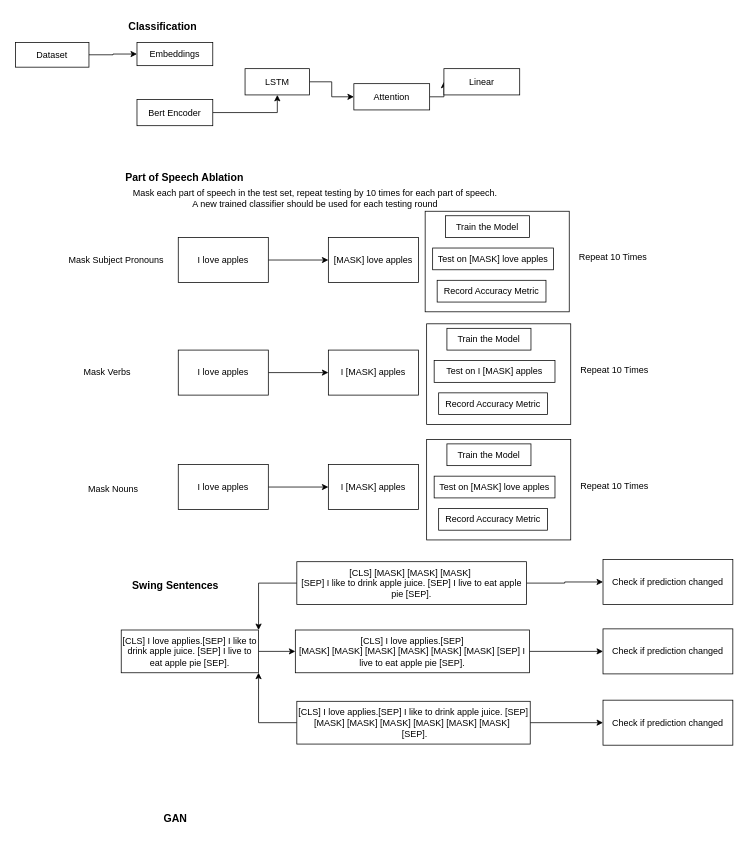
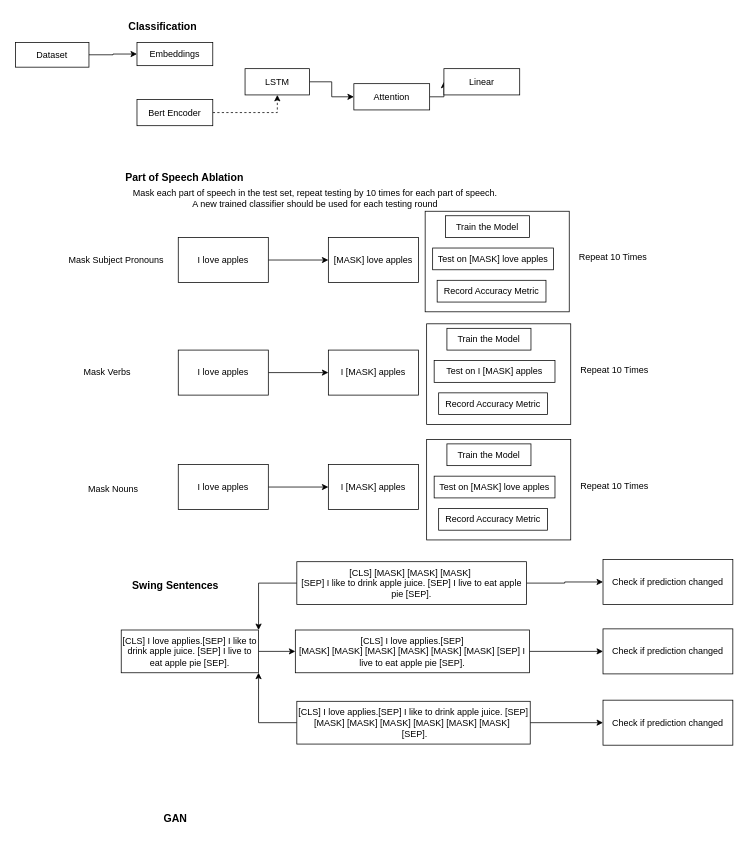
edge "Bert Encoder" -> "LSTM": style solid -> dashed
